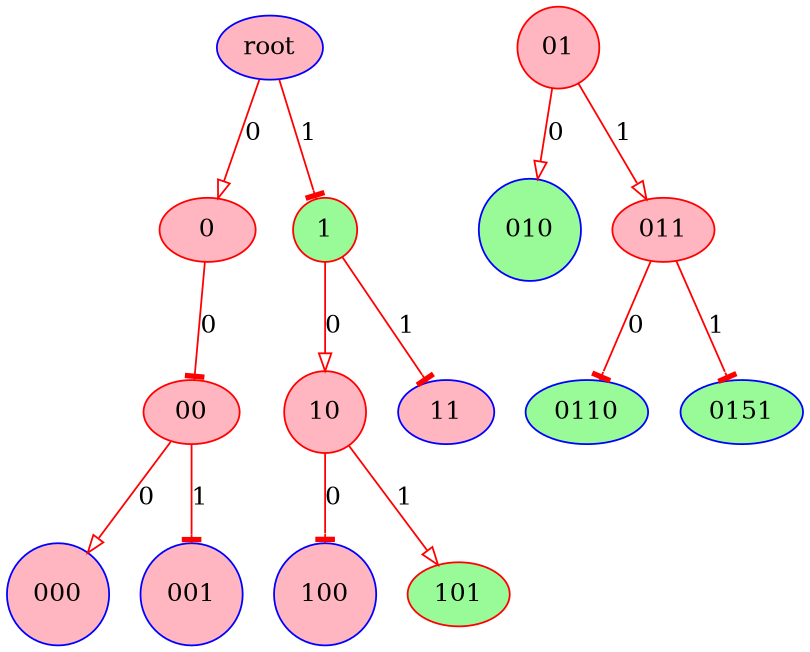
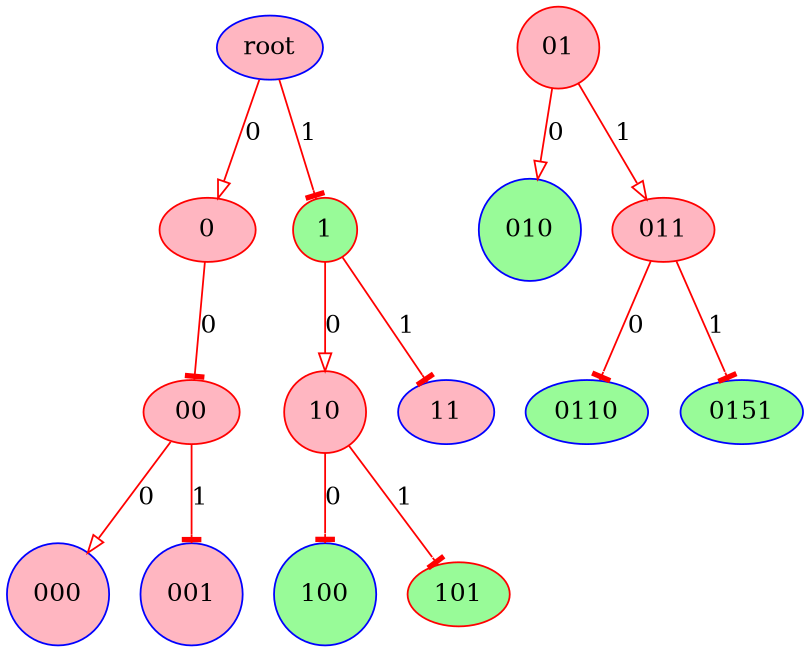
edge "10" -> "101": arrowhead onormal -> tee
node "100": fillcolor lightpink -> palegreen
